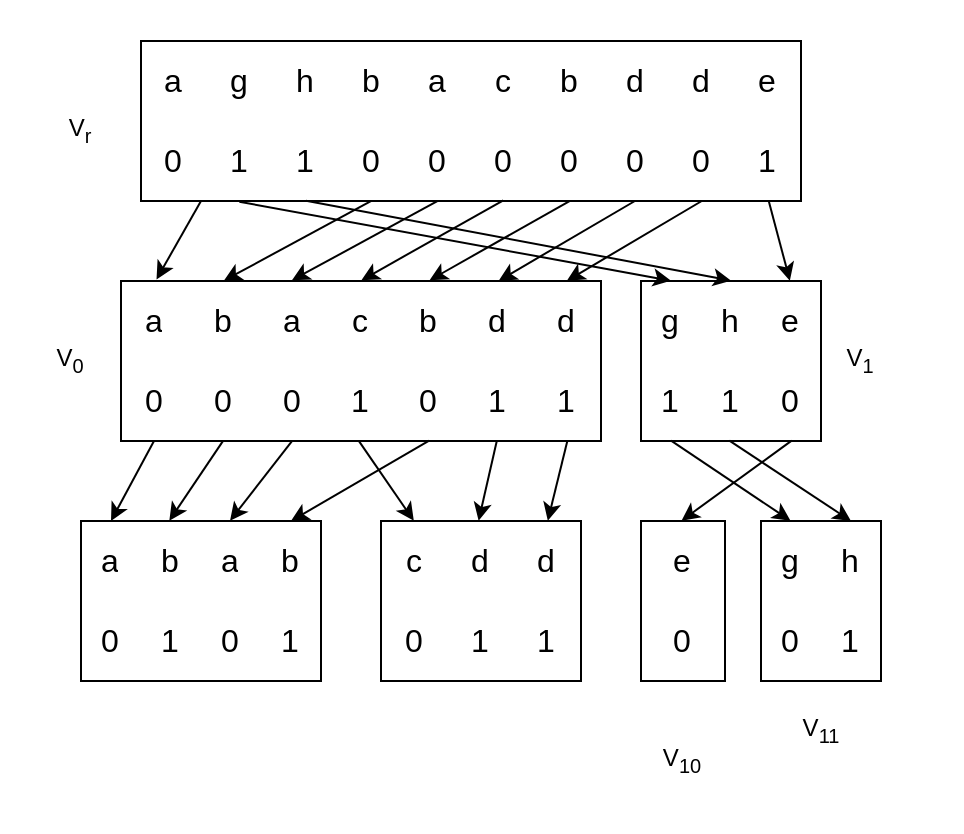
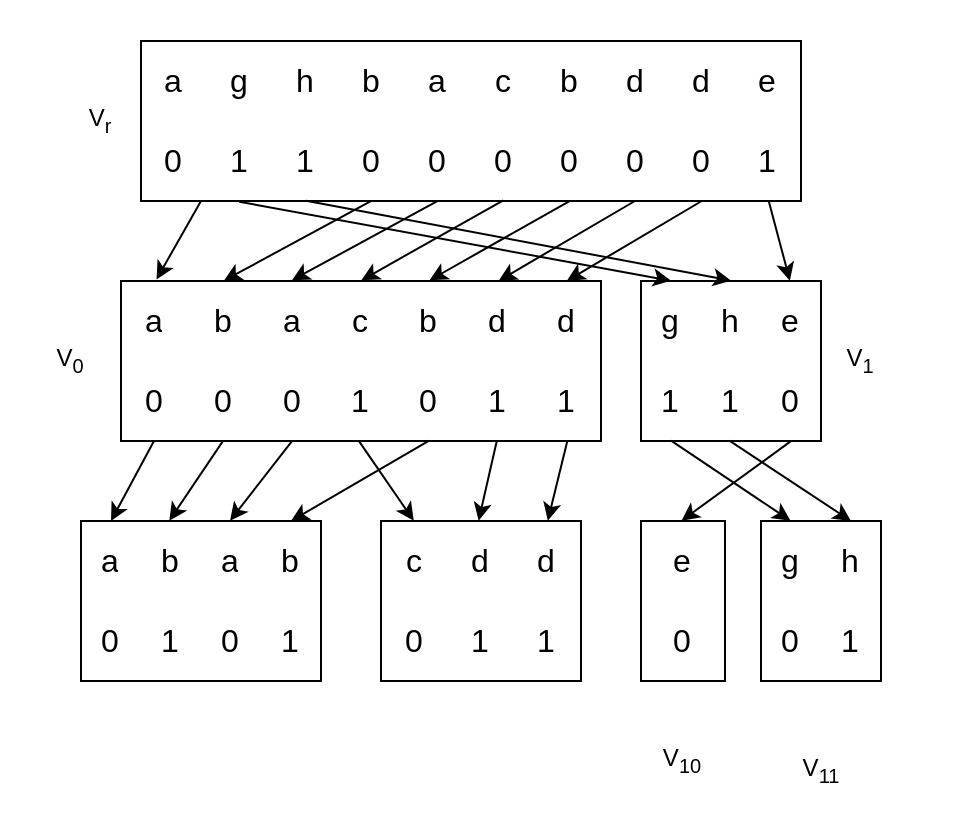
node "Vr": moved (81, 131) -> (101, 121)
node "V11": moved (821, 731) -> (821, 771)
